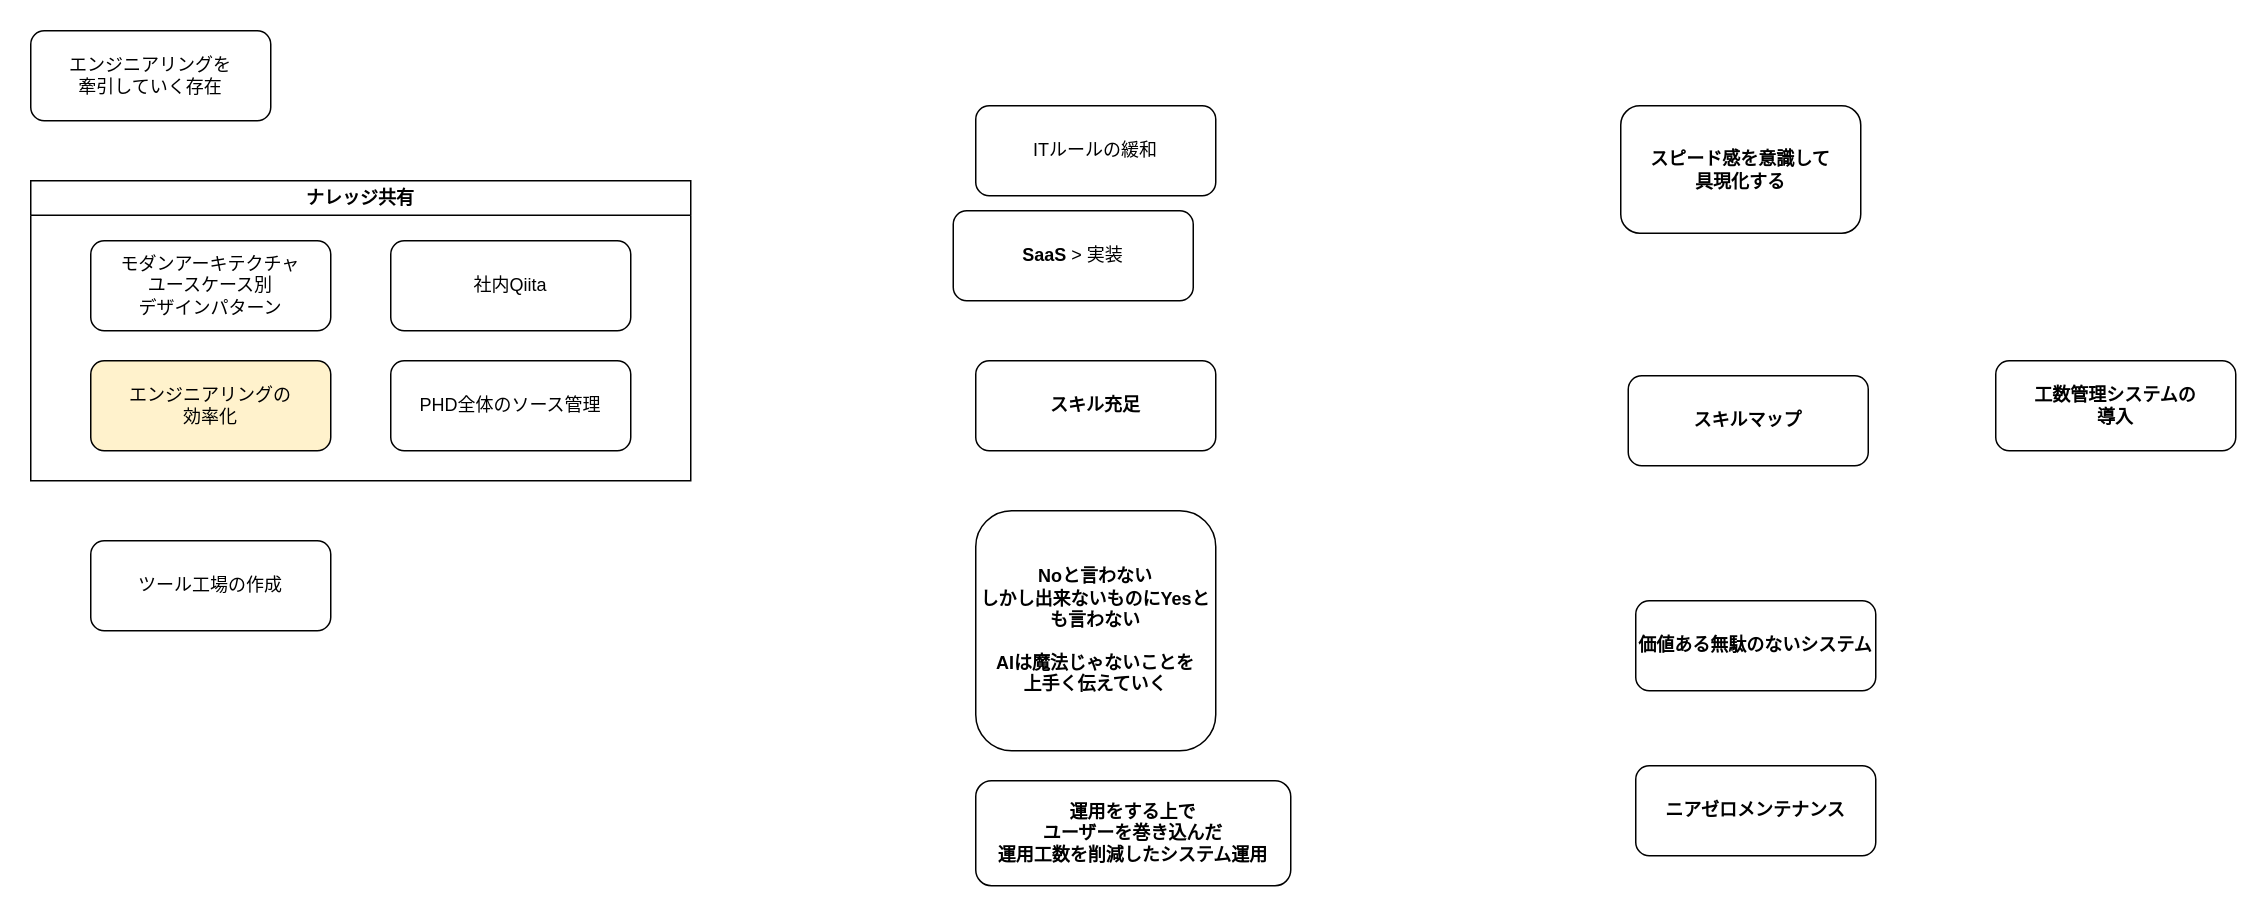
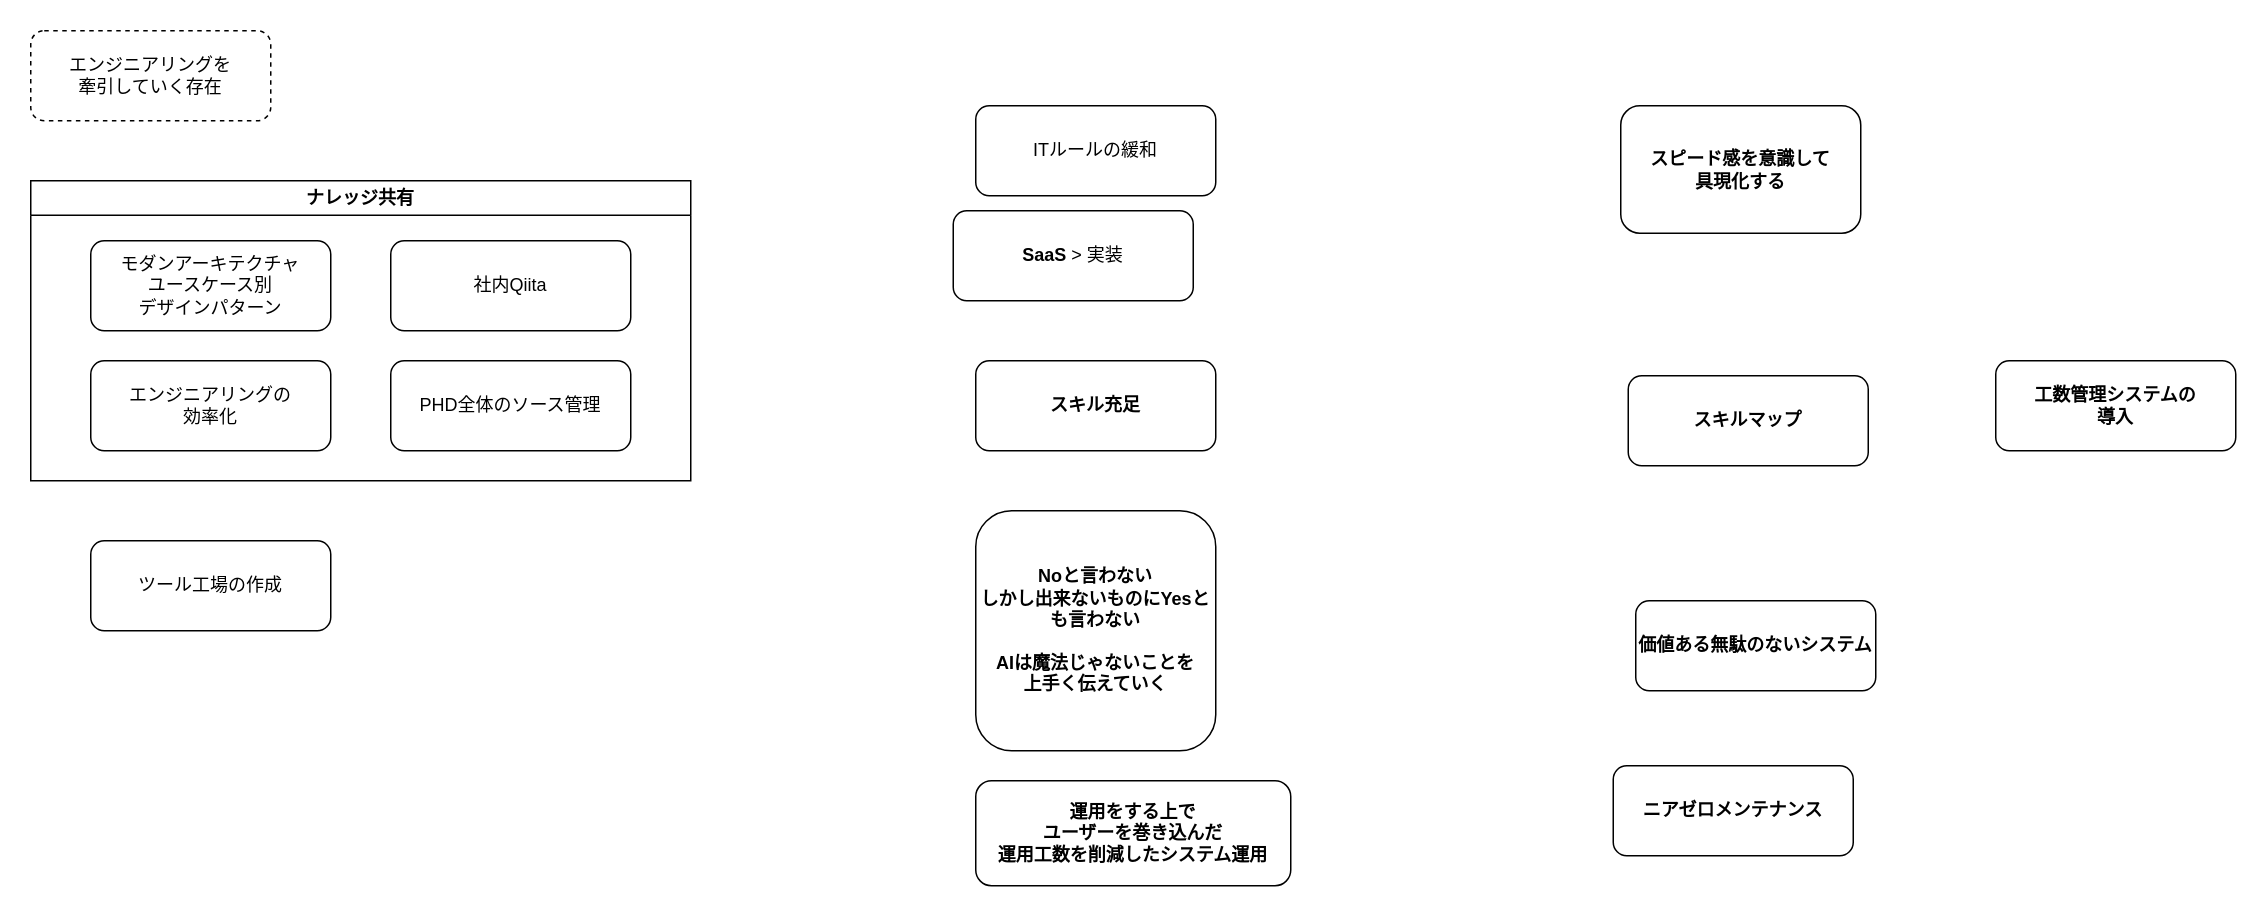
node "エンジニアリングを 牽引していく存在": style solid -> dashed
node "エンジニアリングの 効率化": fillcolor #fff2cc -> #ffffff
node "ニアゼロメンテナンス": moved (1756, 811) -> (1733, 811)
